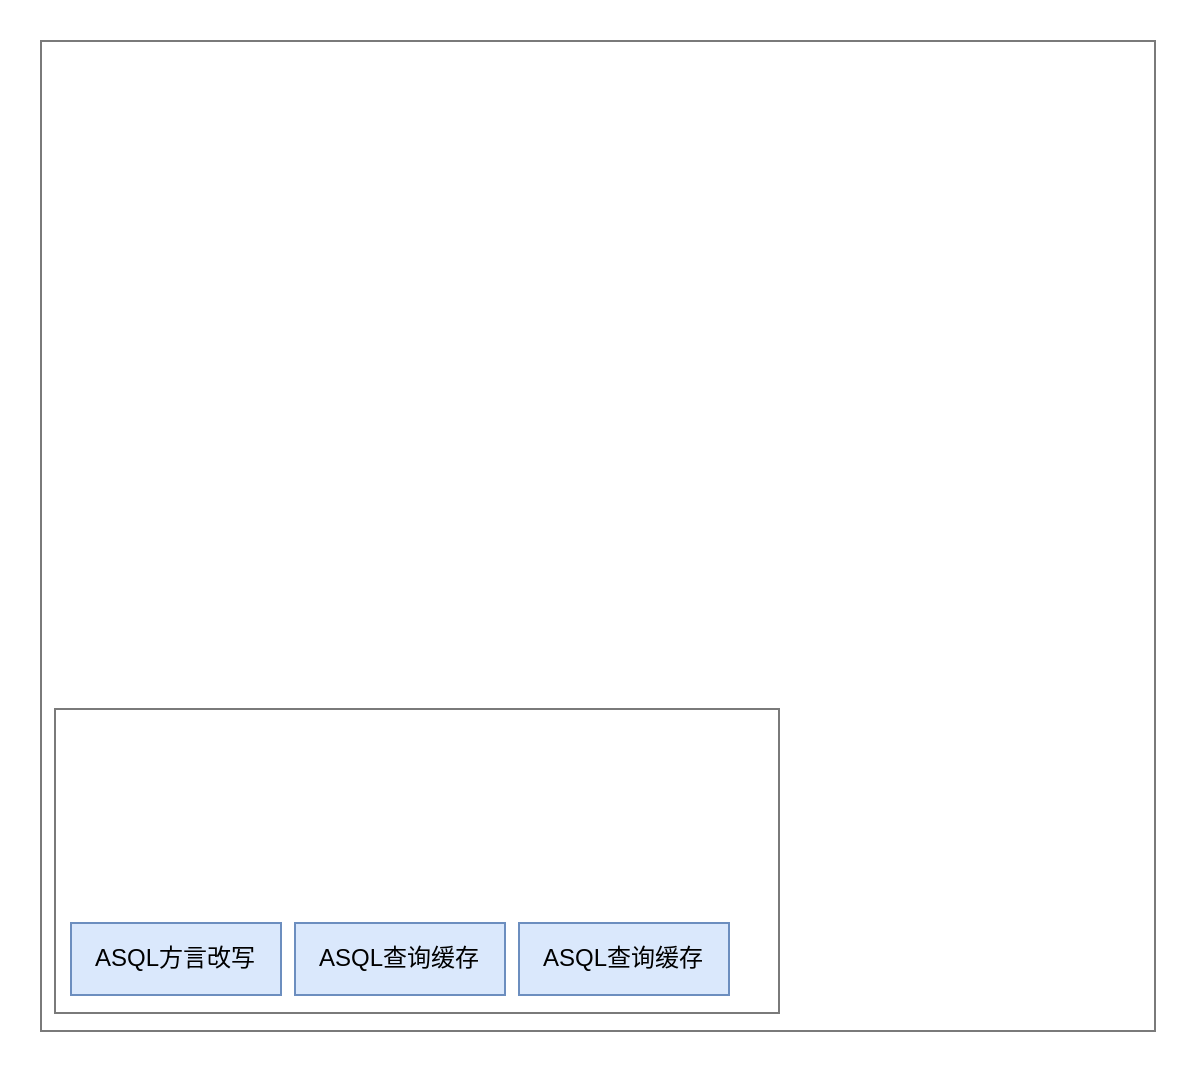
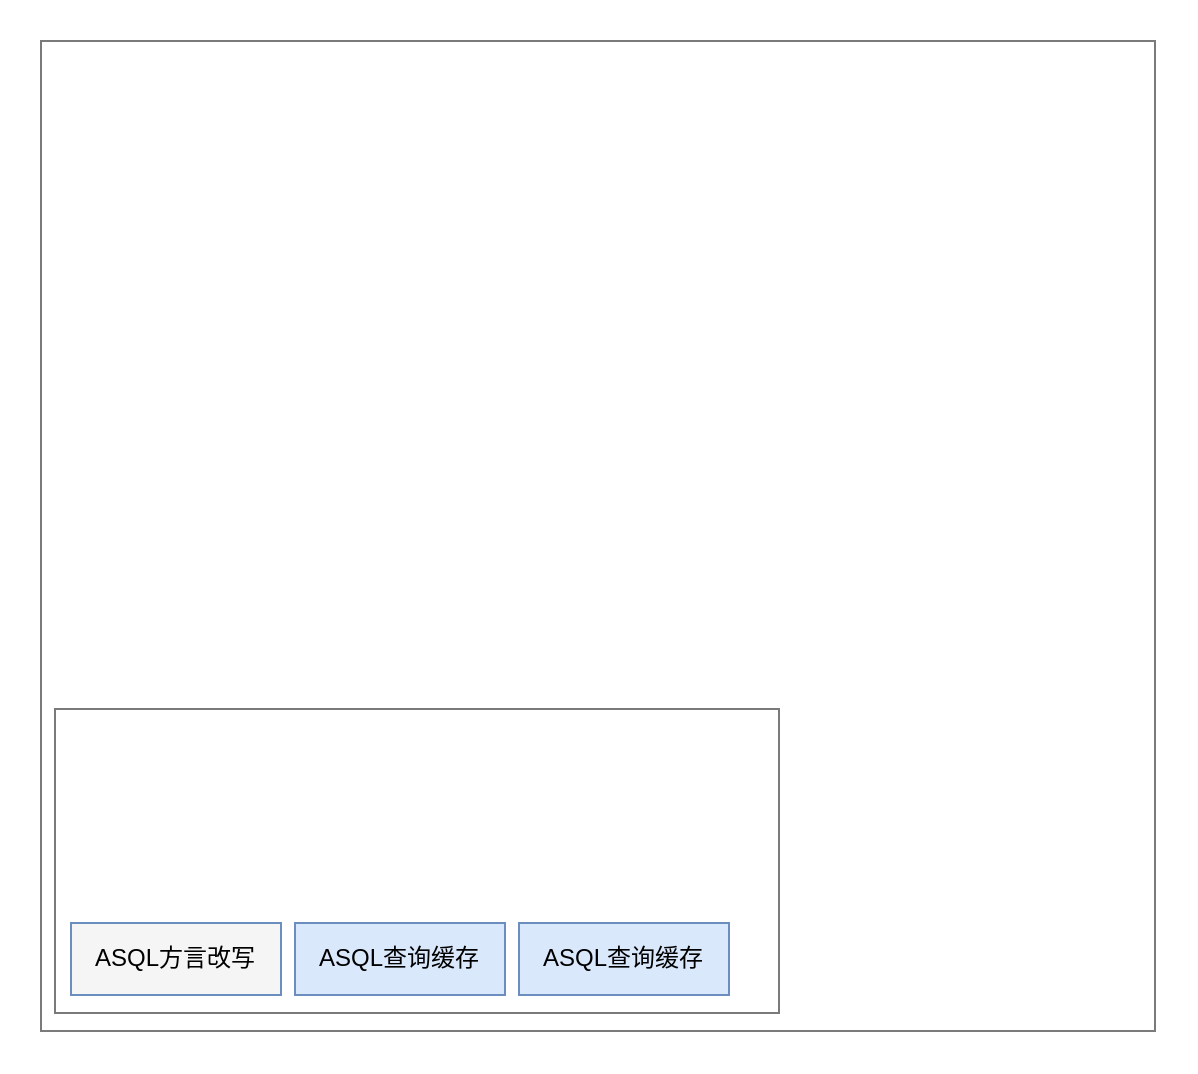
node "ASQL方言改写": fillcolor #dae8fc -> #f5f5f5
